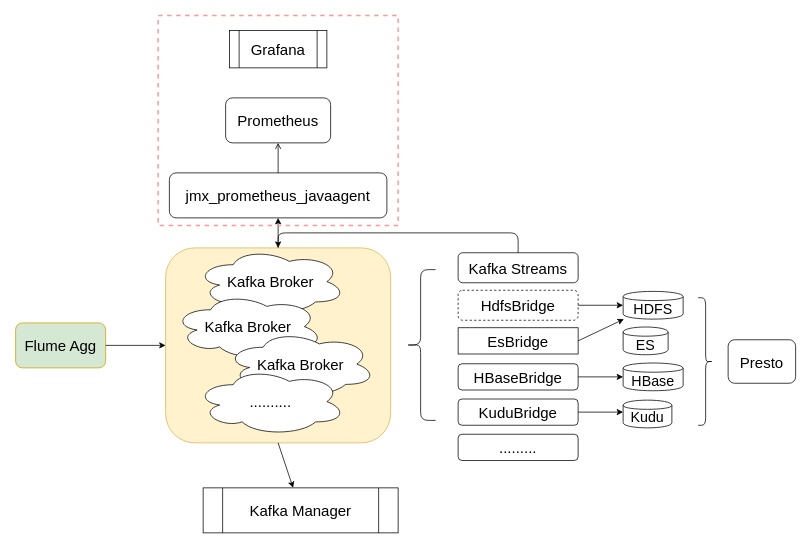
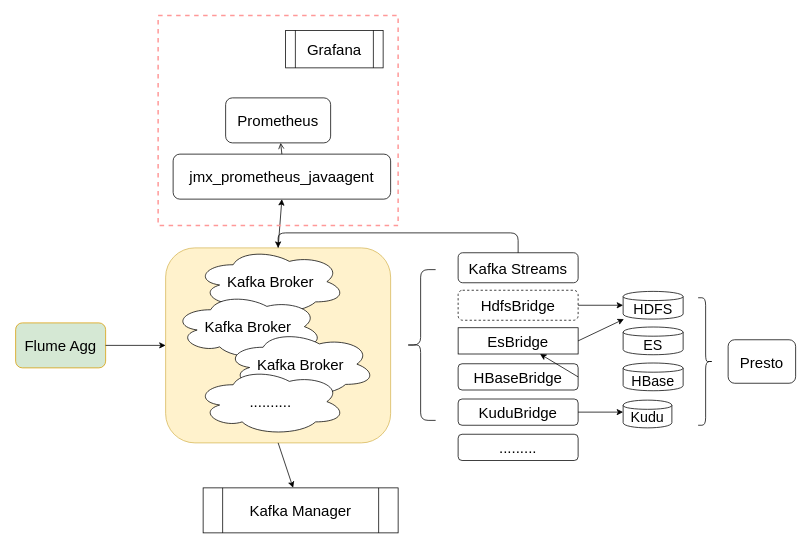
node "Grafana": moved (278, 49) -> (334, 49)
node "jmx_prometheus_javaagent": moved (278, 195) -> (282, 177)
node "ES": size 45x28 -> 60x28
edge "HBaseBridge" -> "HBase": now "HBaseBridge" -> "EsBridge"
